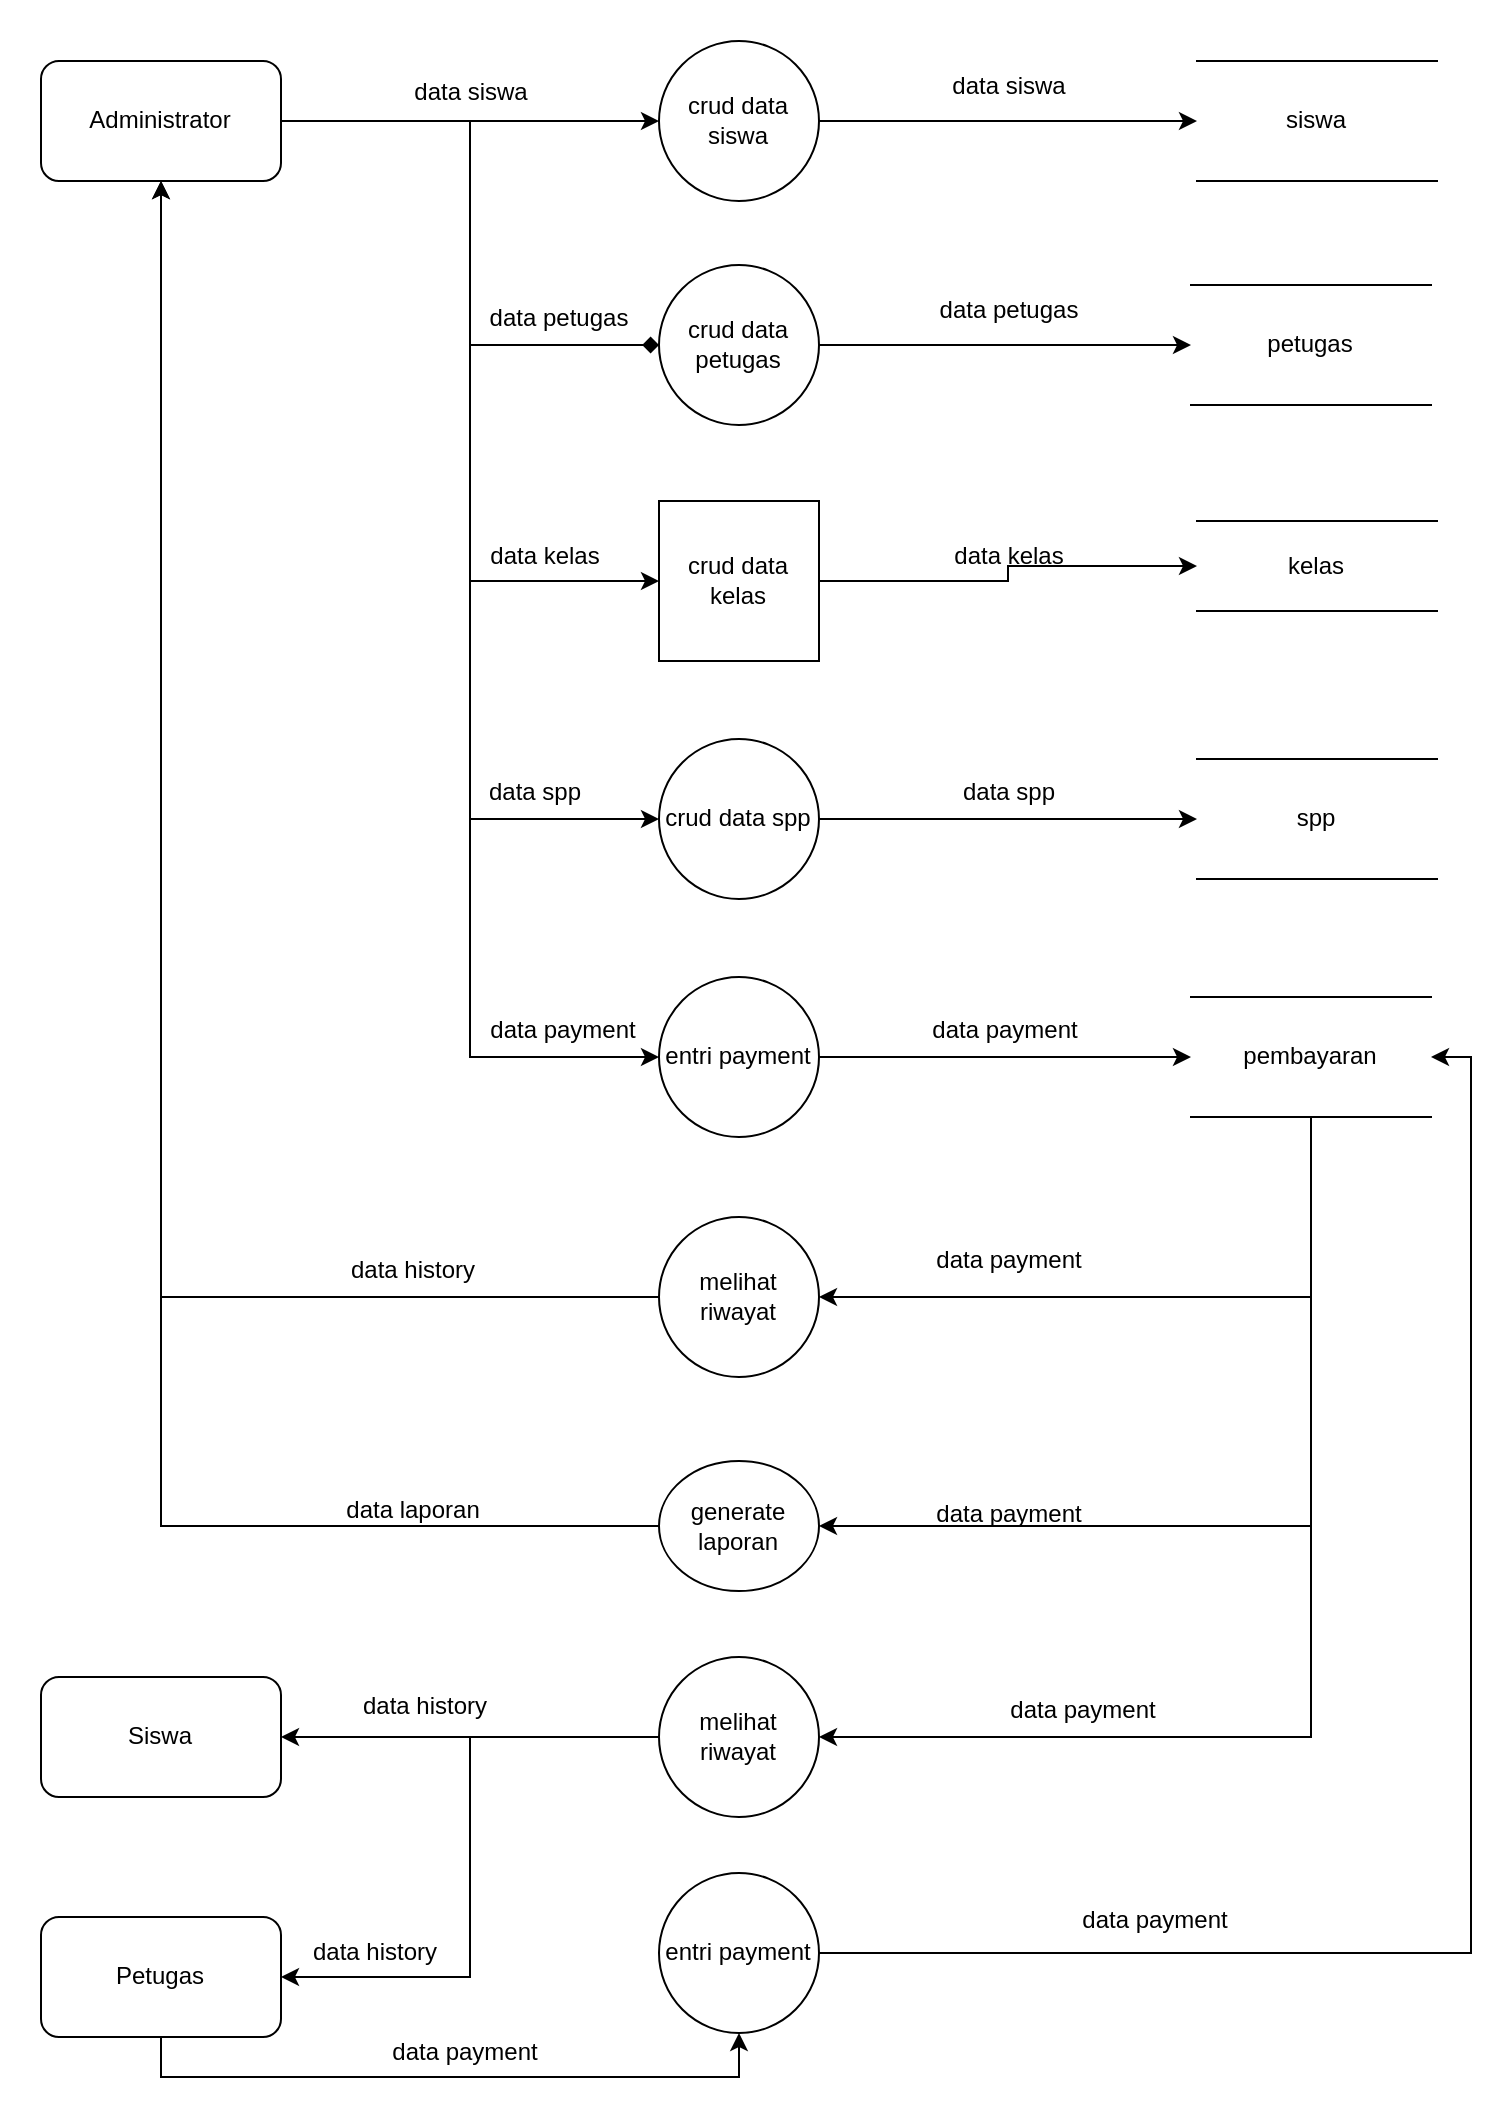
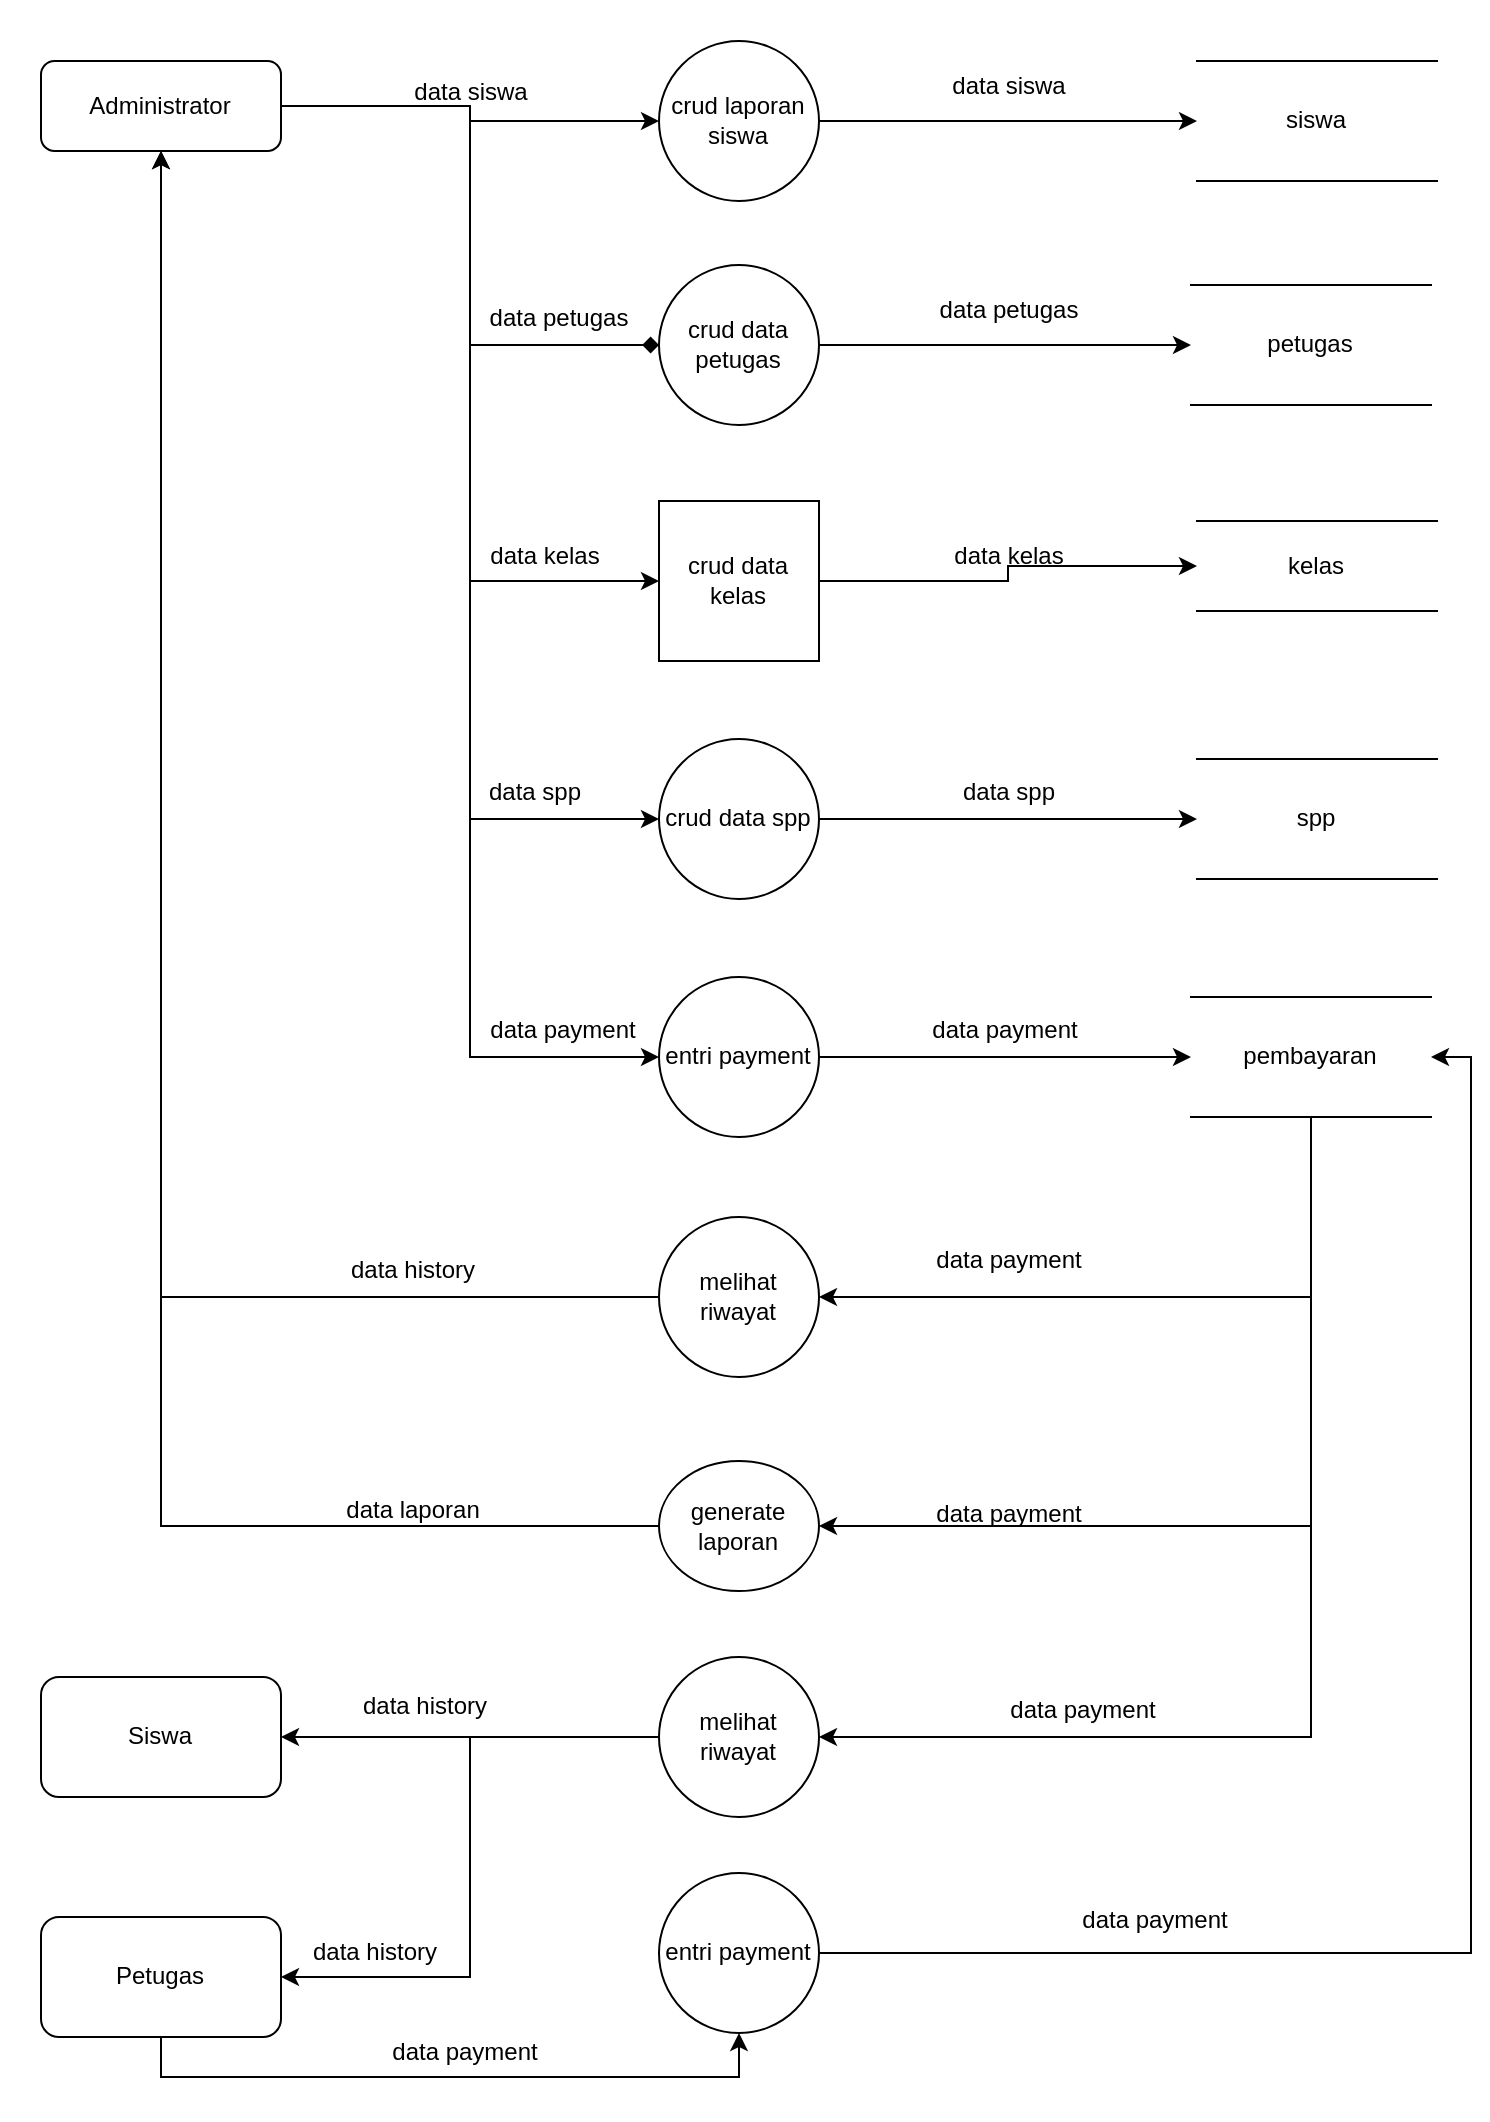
node "Administrator": size 240x120 -> 240x90
node "crud data siswa": label "crud data siswa" -> "crud laporan siswa"
